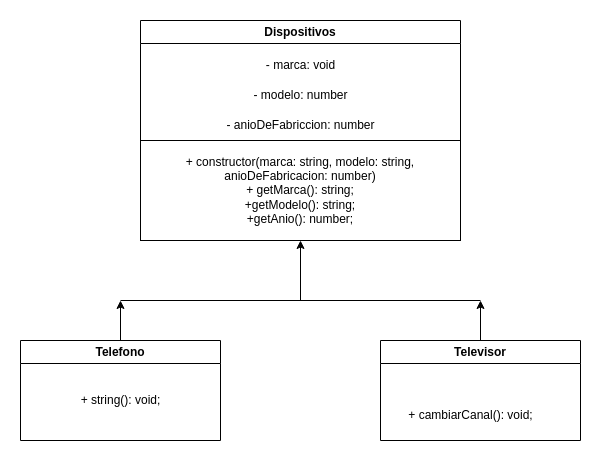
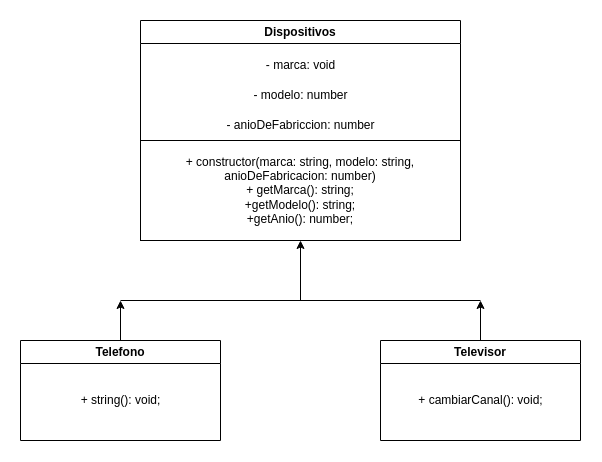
node "+ cambiarCanal(): void;": moved (471, 416) -> (481, 401)
